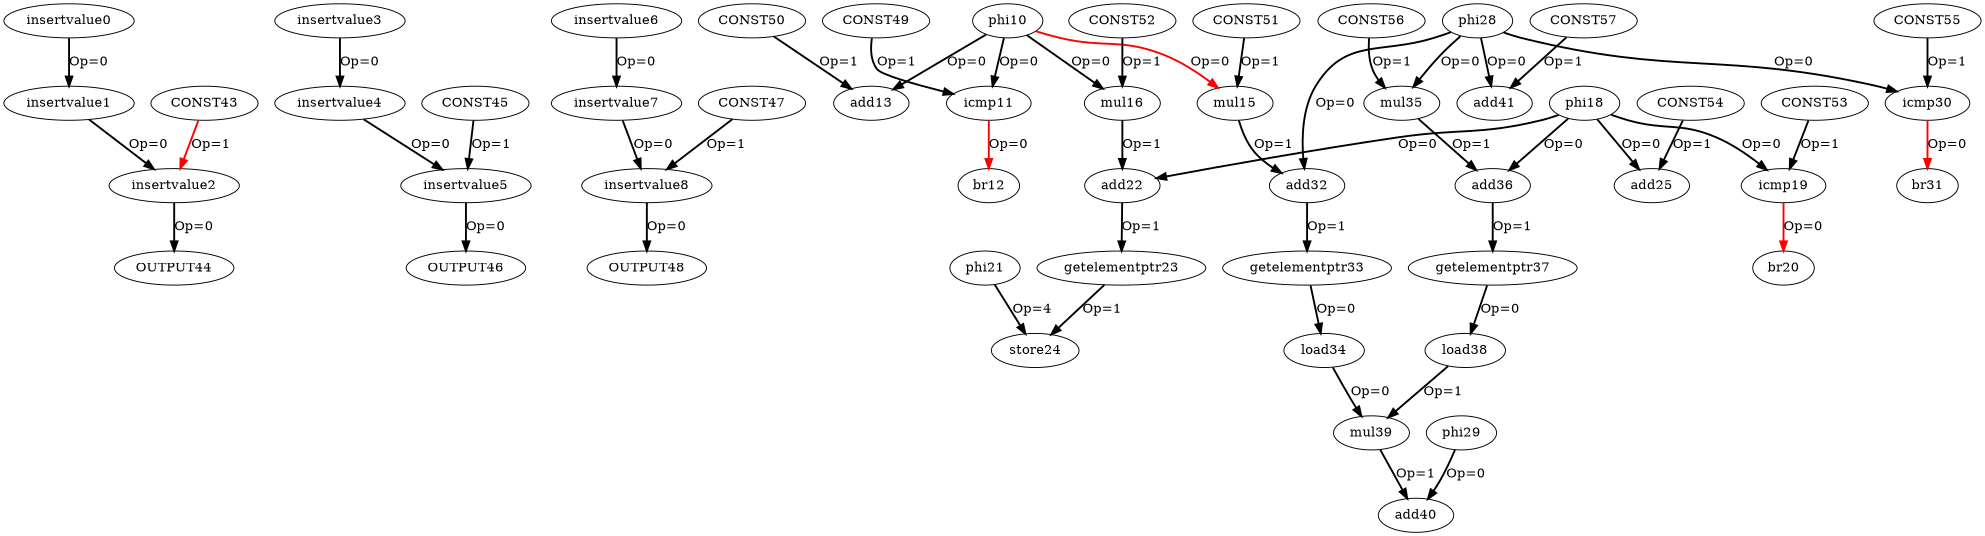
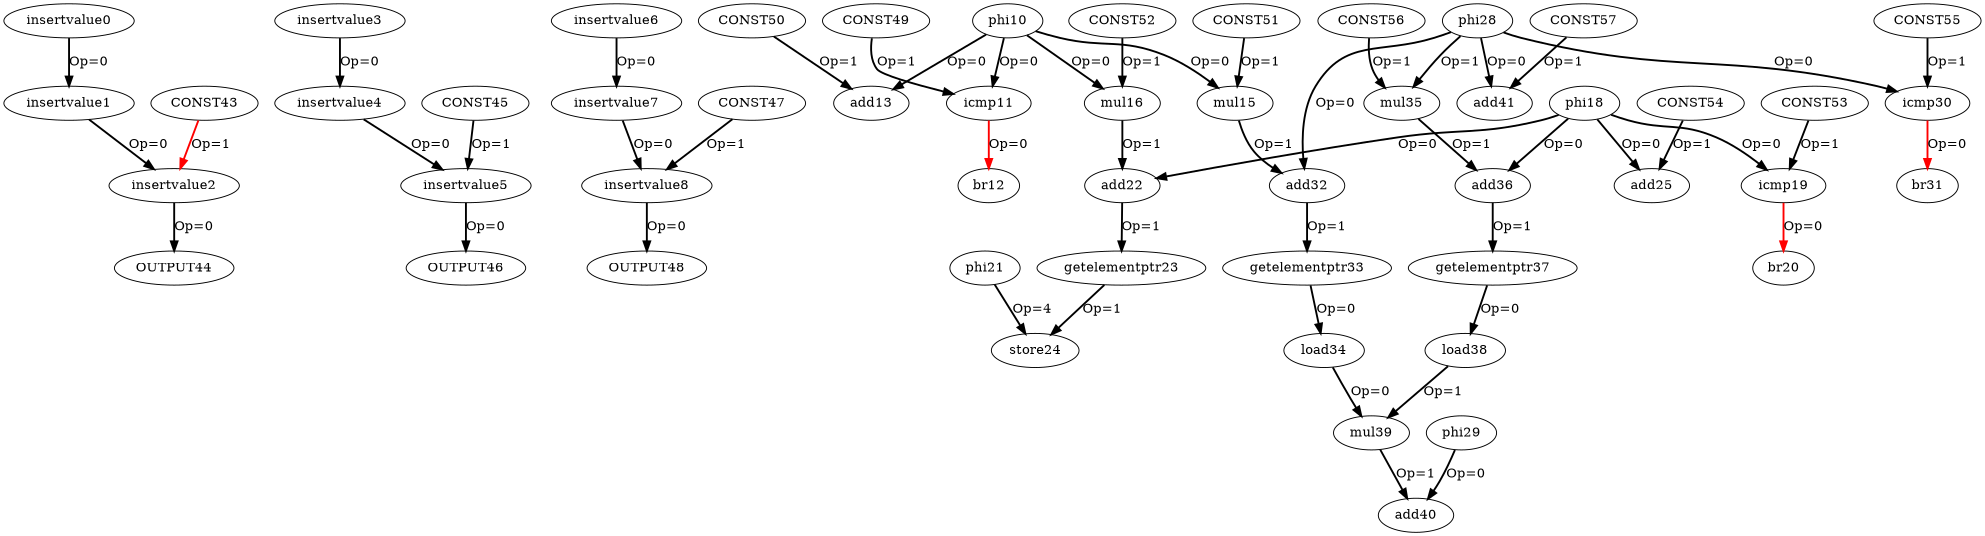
edge "phi10" -> "mul15": color red -> black
edge "phi28" -> "mul35": label "Op=0" -> "Op=1"
